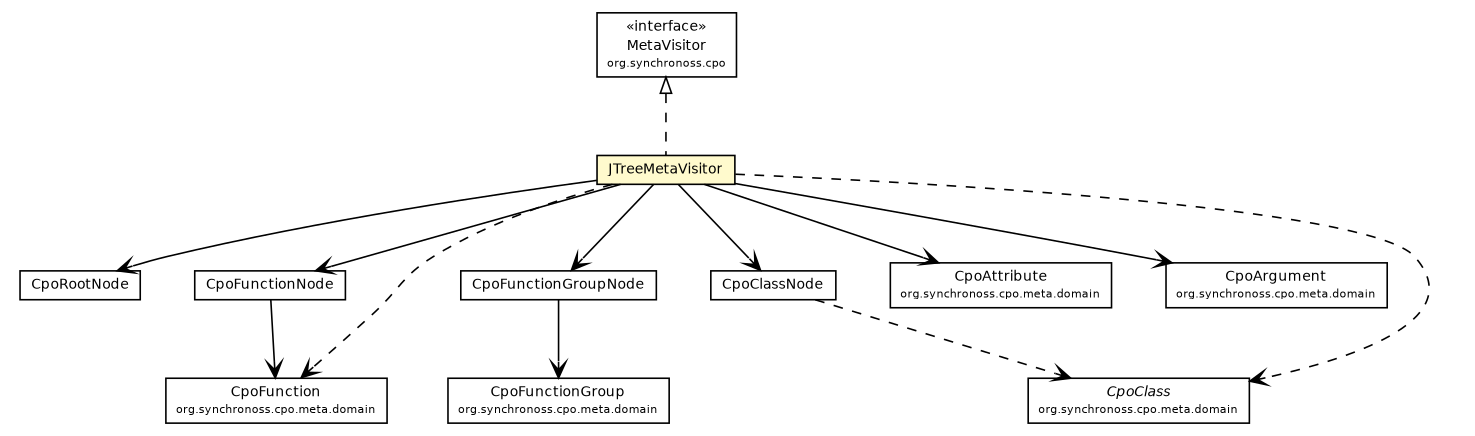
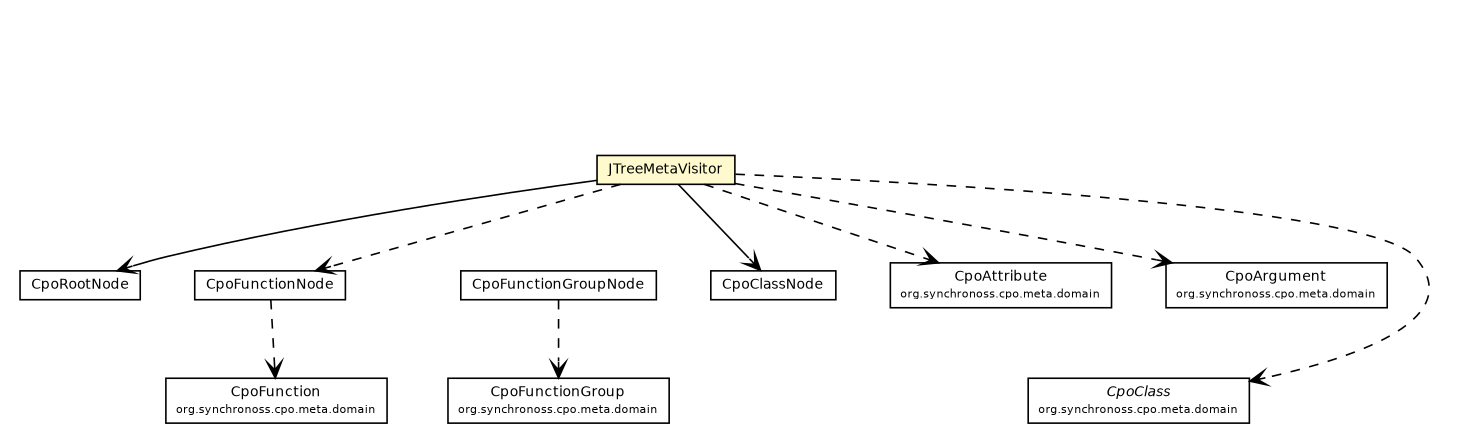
node "MetaVisitor": removed
edge "JTreeMetaVisitor" -> "CpoFunctionGroupNode": removed
edge "JTreeMetaVisitor" -> "CpoAttribute": style solid -> dashed
edge "JTreeMetaVisitor" -> "CpoArgument": style solid -> dashed
edge "JTreeMetaVisitor" -> "CpoFunctionNode": style solid -> dashed
edge "JTreeMetaVisitor" -> "CpoFunction": removed
edge "CpoFunctionNode" -> "CpoFunction": style solid -> dashed
edge "CpoFunctionGroupNode" -> "CpoFunctionGroup": style solid -> dashed
edge "CpoClassNode" -> "CpoClass": removed
